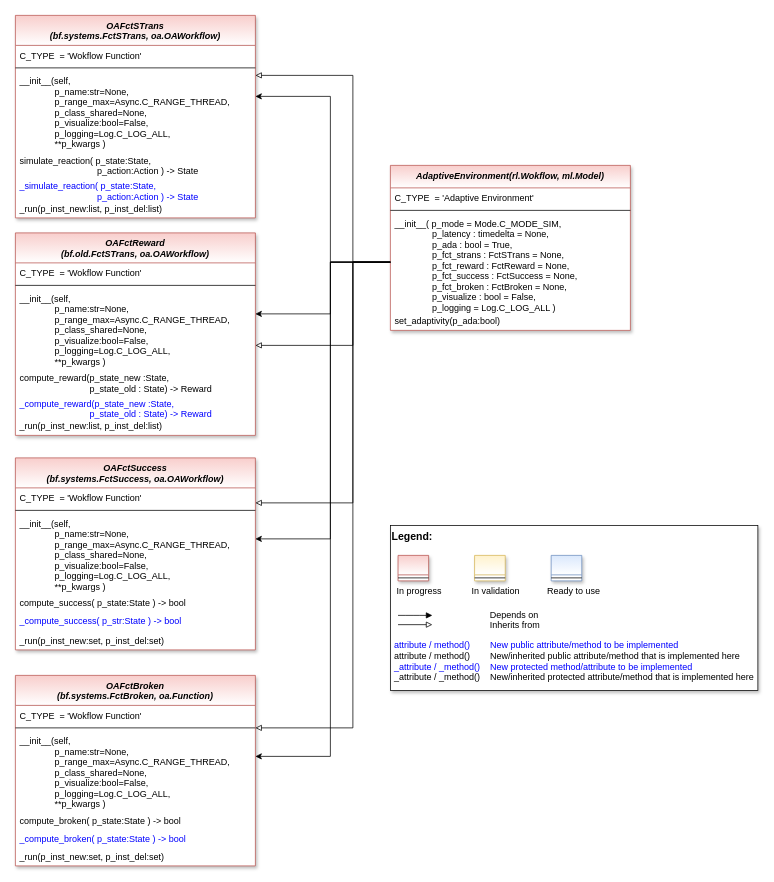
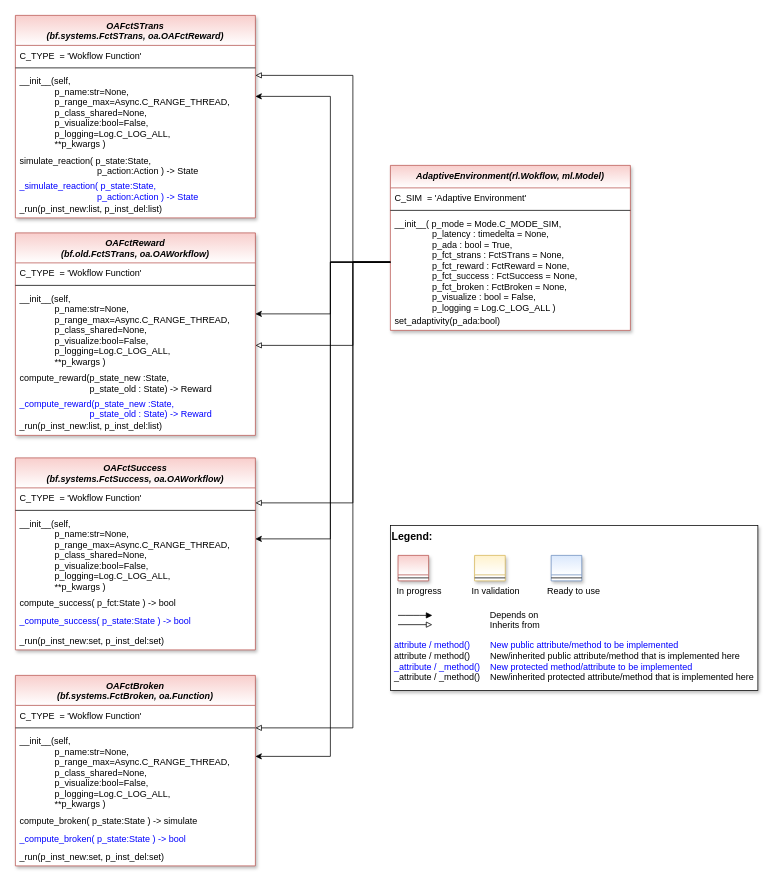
node "OAFctSTrans (bf.systems.FctSTrans, oa.OAWorkflow)": label "OAFctSTrans (bf.systems.FctSTrans, oa.OAWorkflow)" -> "OAFctSTrans (bf.systems.FctSTrans, oa.OAFctReward)"
node "C_TYPE = 'Adaptive Environment'": label "C_TYPE = 'Adaptive Environment'" -> "C_SIM = 'Adaptive Environment'"
node "compute_success( p_state:State ) -> bool": label "compute_success( p_state:State ) -> bool" -> "compute_success( p_fct:State ) -> bool"
node "_compute_success( p_str:State ) -> bool": label "_compute_success( p_str:State ) -> bool" -> "_compute_success( p_state:State ) -> bool"
node "compute_broken( p_state:State ) -> bool": label "compute_broken( p_state:State ) -> bool" -> "compute_broken( p_state:State ) -> simulate"
